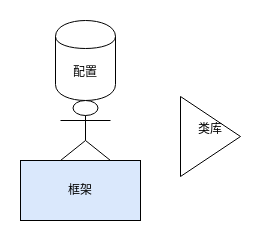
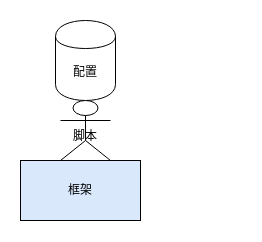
node "脚本": added
node "类库": removed
